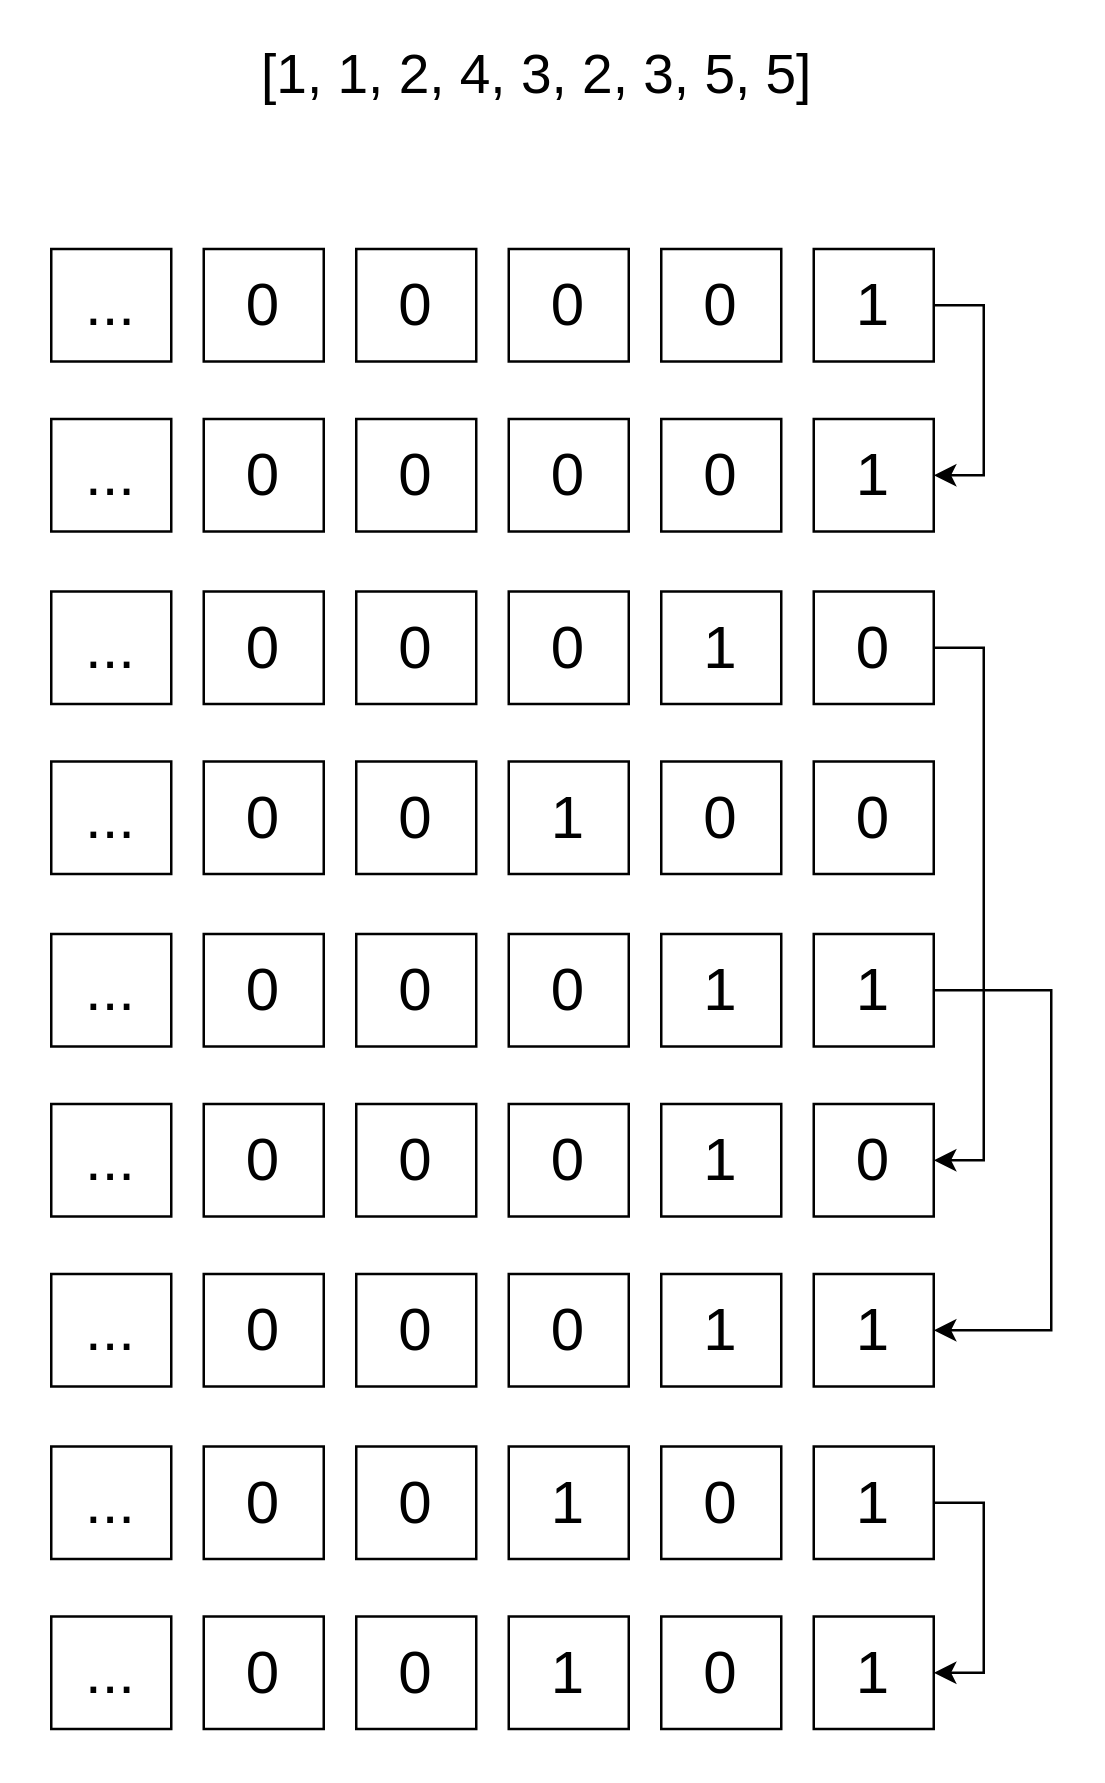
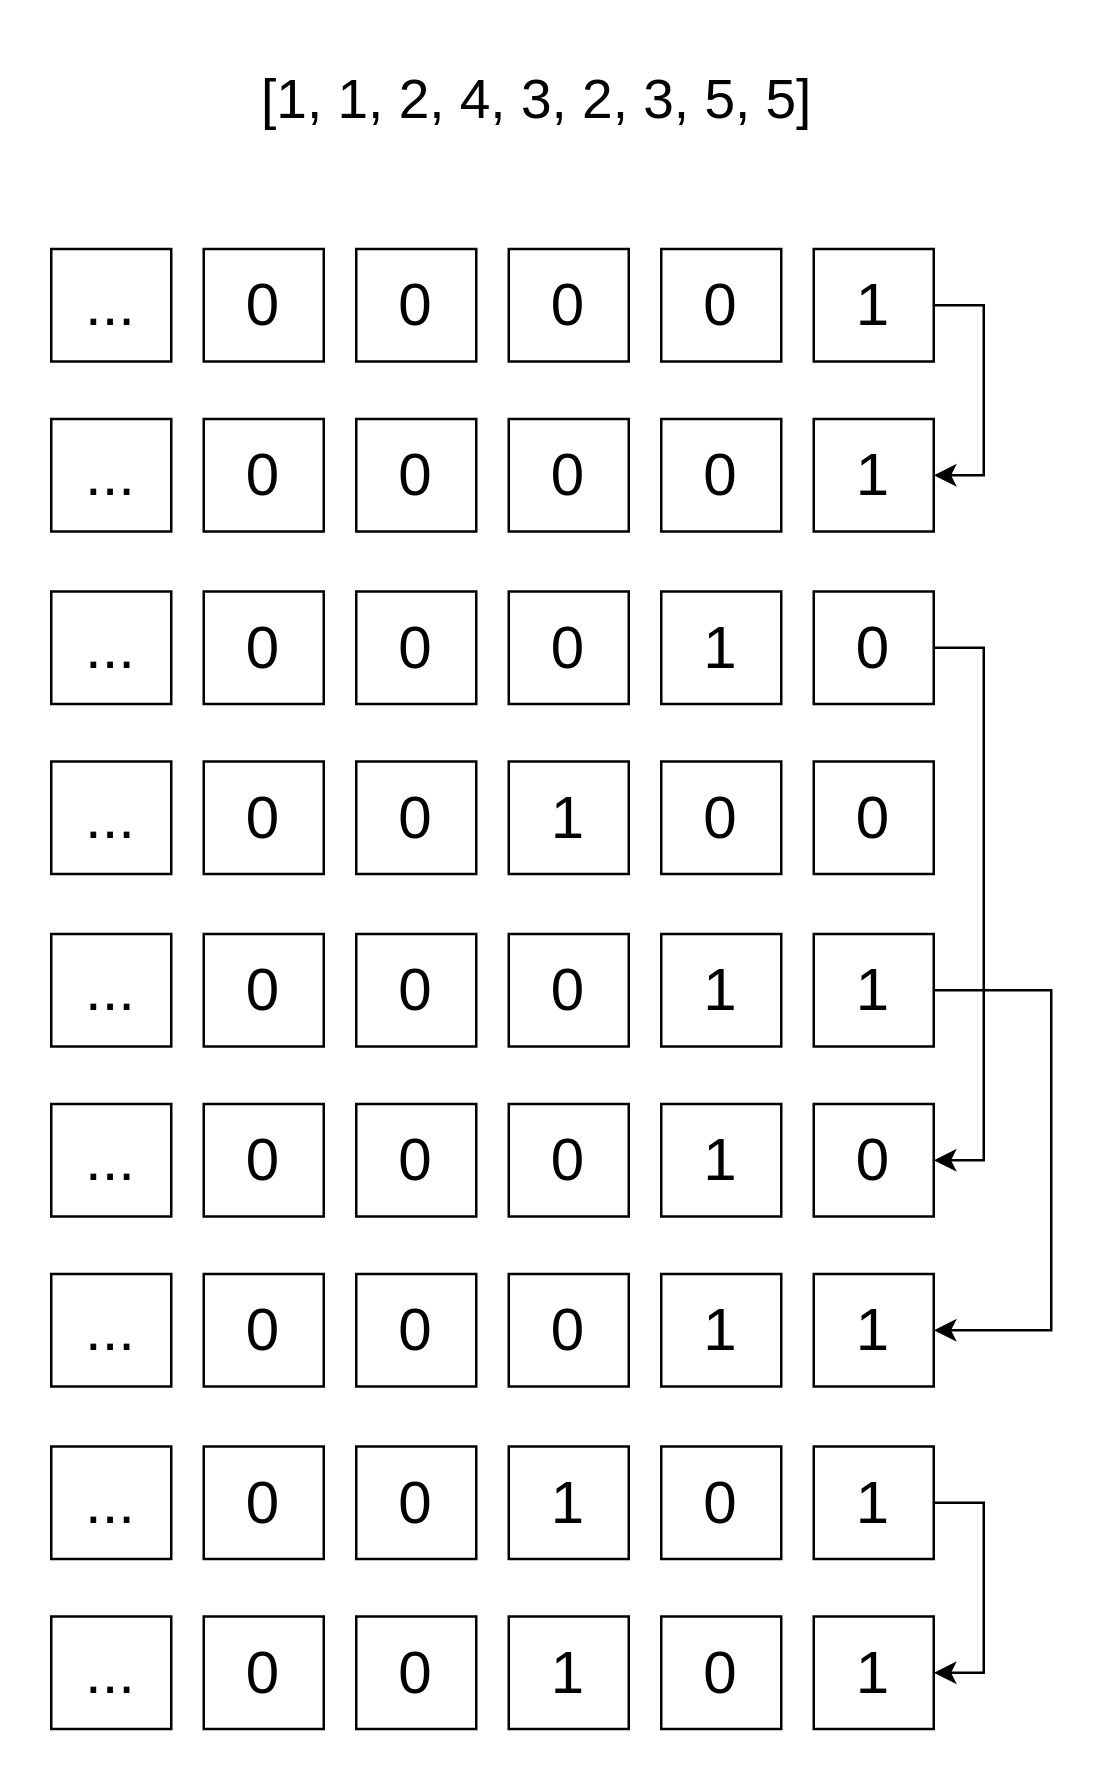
node "[1, 1, 2, 4, 3, 2, 3, 5, 5]": moved (538, 75) -> (538, 100)
